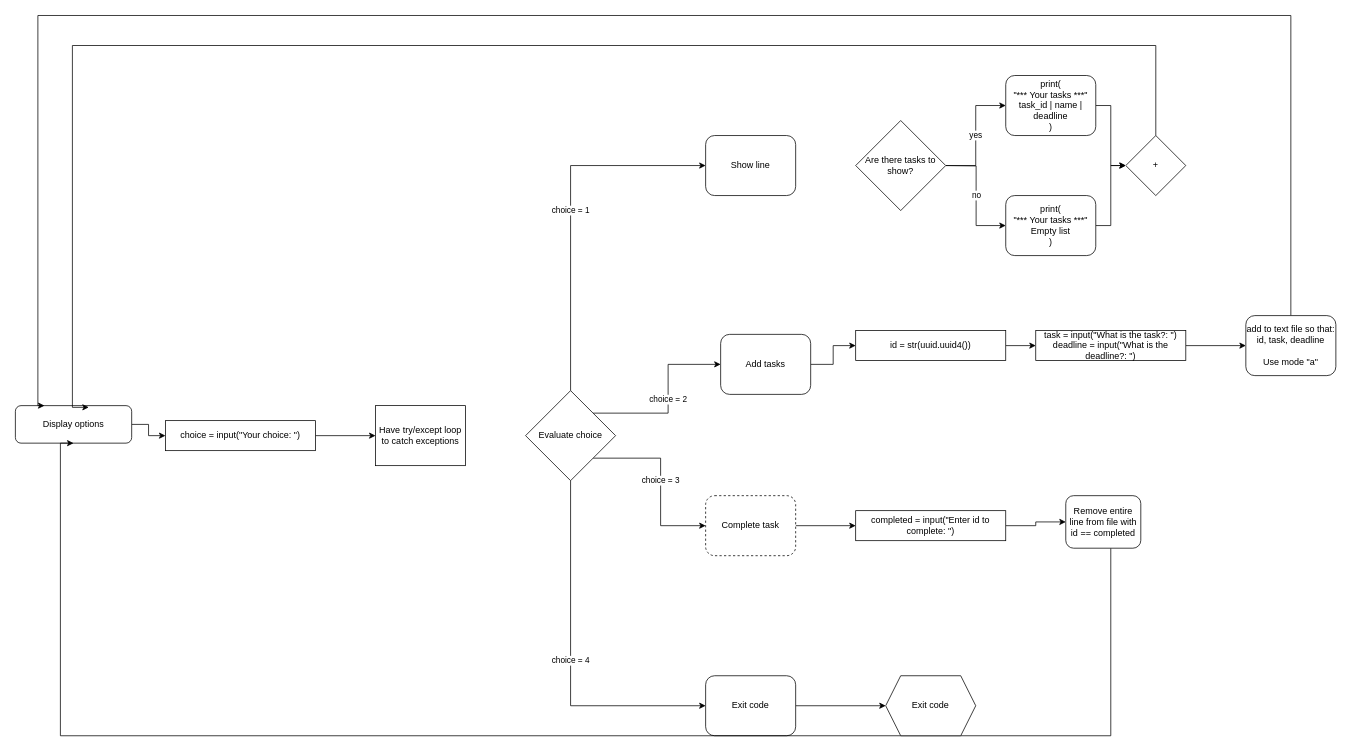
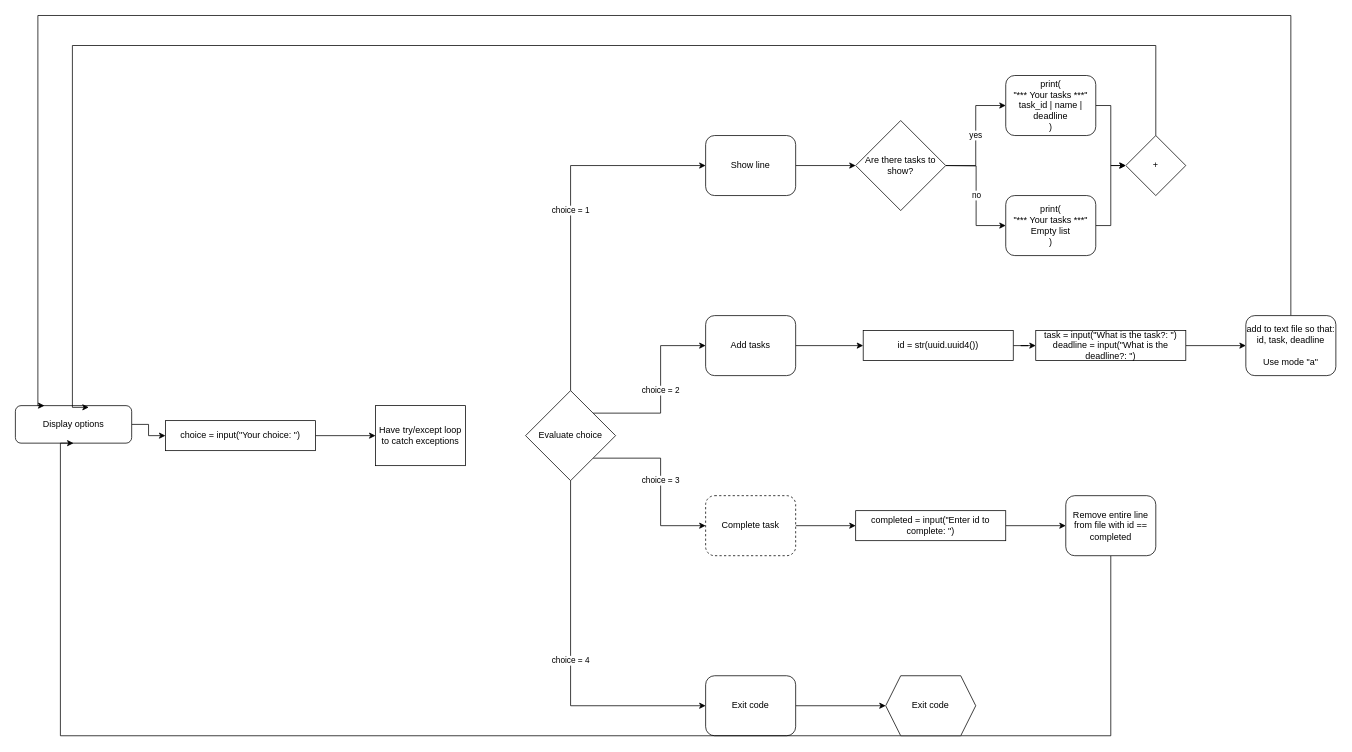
edge "Show line" -> "Are there tasks to show?": added
node "id = str(uuid.uuid4())": moved (930, 345) -> (938, 345)
node "Add tasks": moved (765, 364) -> (750, 345)
node "Remove entire line from file with id == completed": size 75x53 -> 90x60
